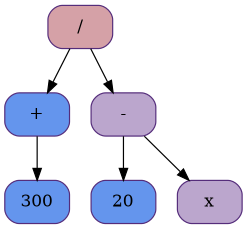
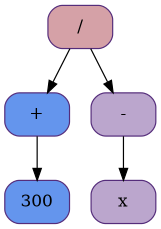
node "20": removed
